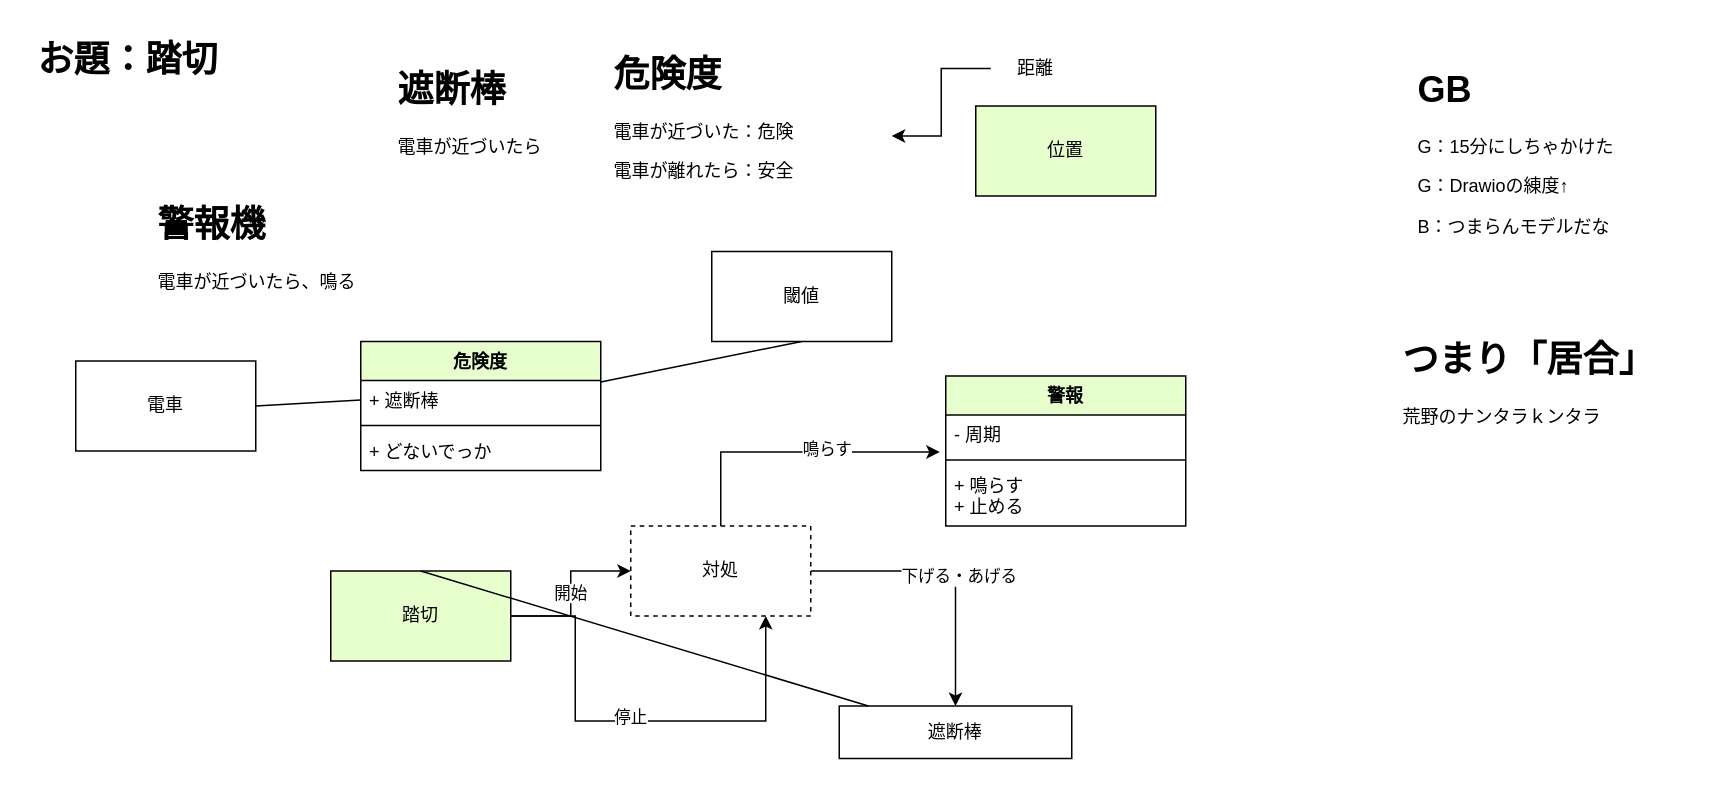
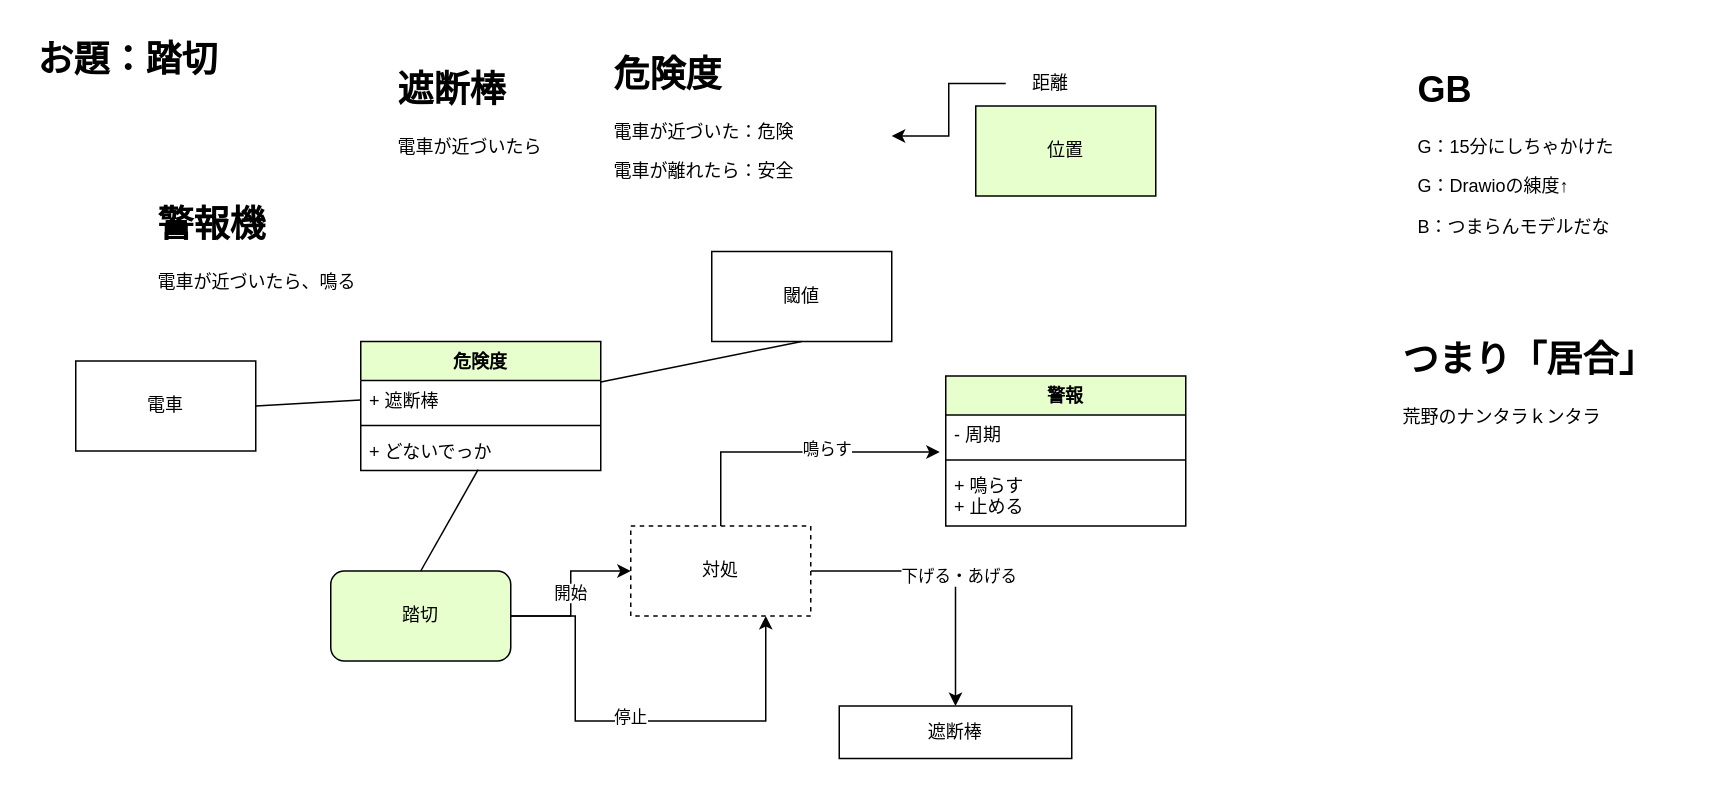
node "距離": moved (1036, 68) -> (1051, 83)
node "踏切": shape rectangle -> rounded rectangle
edge "踏切" -- "遮断棒": now "踏切" -- "+ どないでっか"
